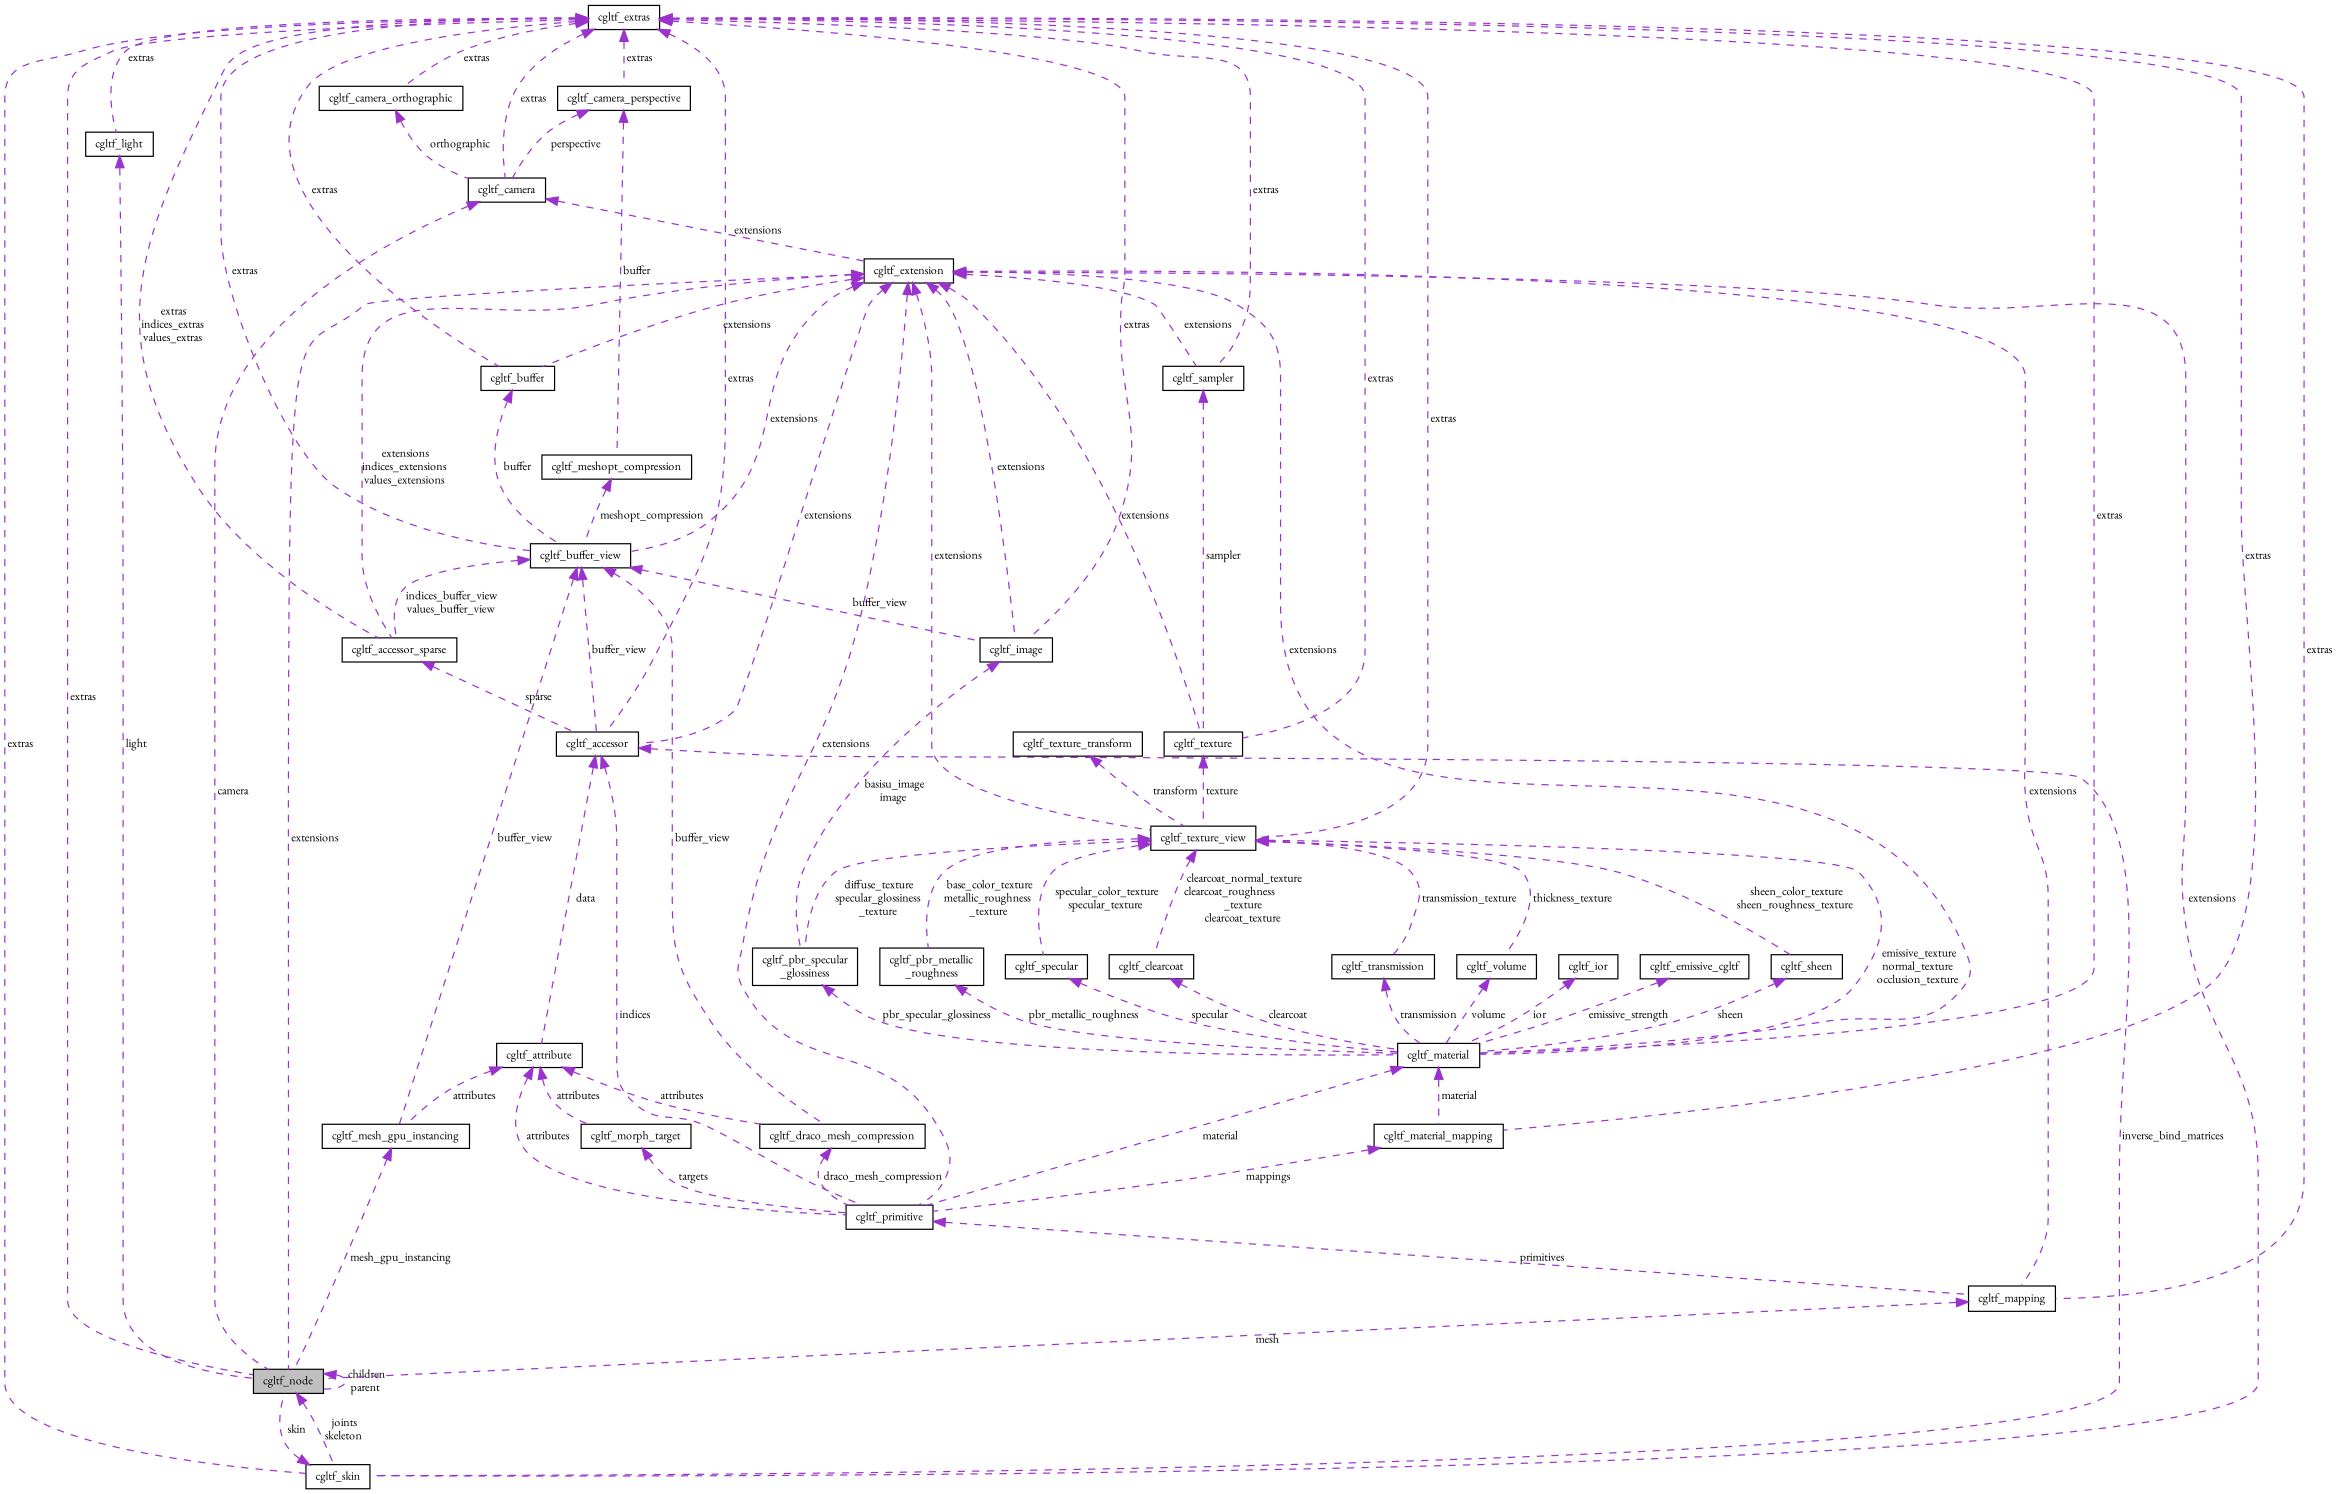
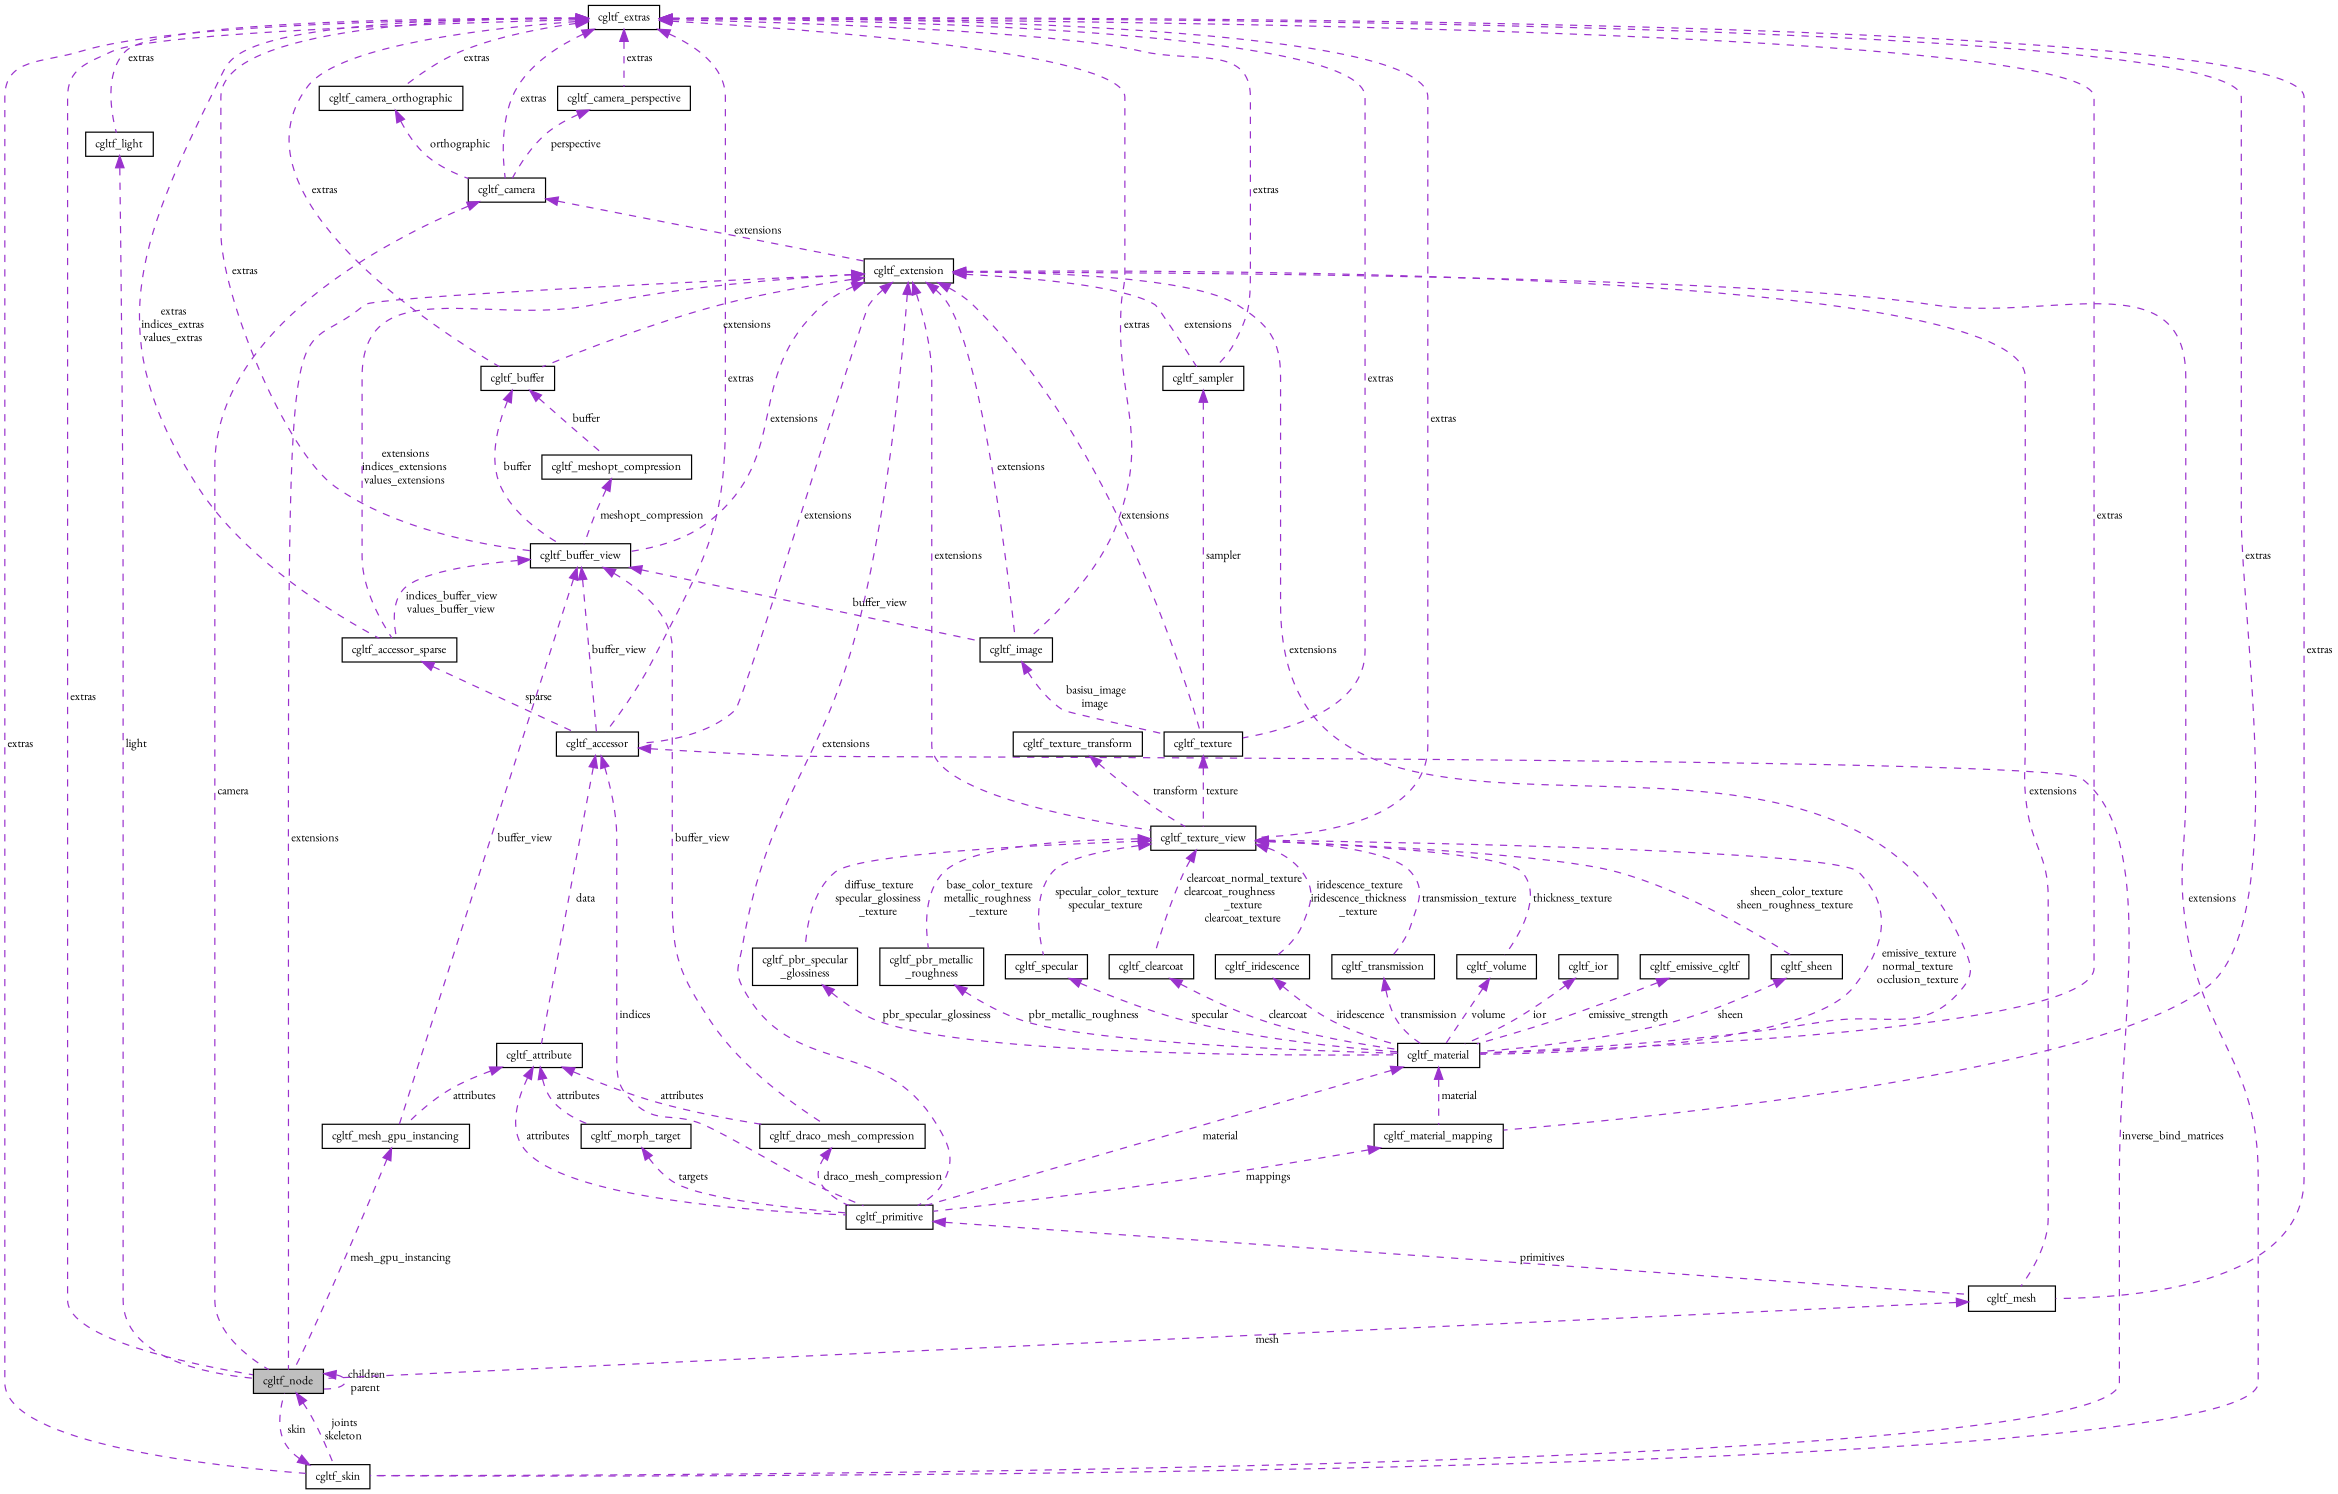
edge "cgltf_meshopt_compression" -> "cgltf_camera_perspective": now "cgltf_meshopt_compression" -> "cgltf_buffer"
edge "cgltf_pbr_specular _glossiness" -> "cgltf_image": now "cgltf_texture" -> "cgltf_image"
node "cgltf_iridescence": added
node "cgltf_mapping": label "cgltf_mapping" -> "cgltf_mesh"
